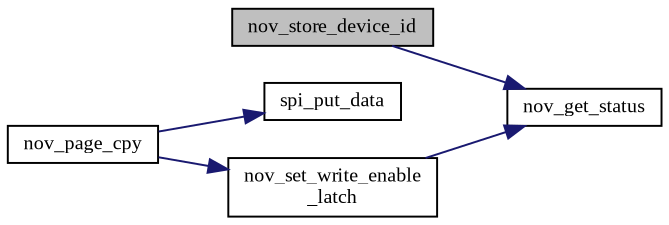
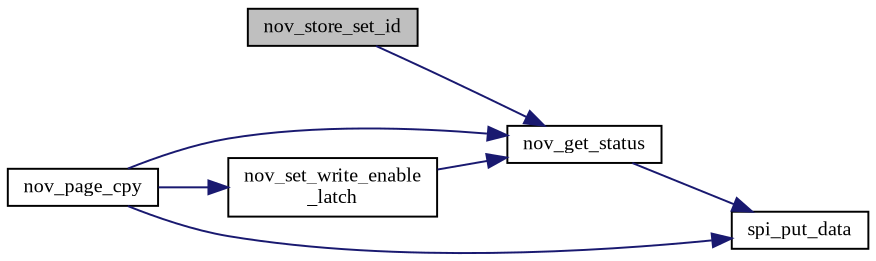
node "nov_store_device_id": label "nov_store_device_id" -> "nov_store_set_id"
edge "nov_page_cpy" -> "nov_get_status": added
edge "nov_get_status" -> "spi_put_data": added
